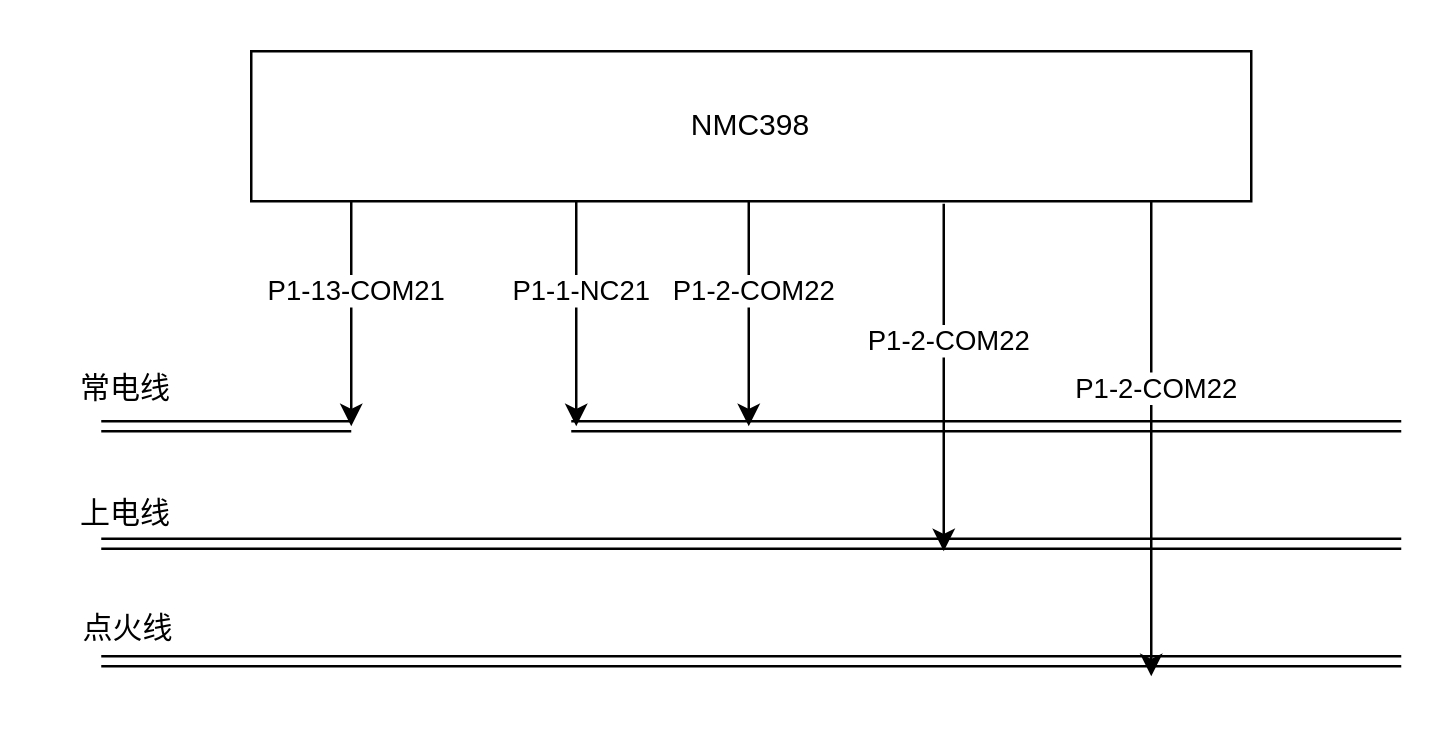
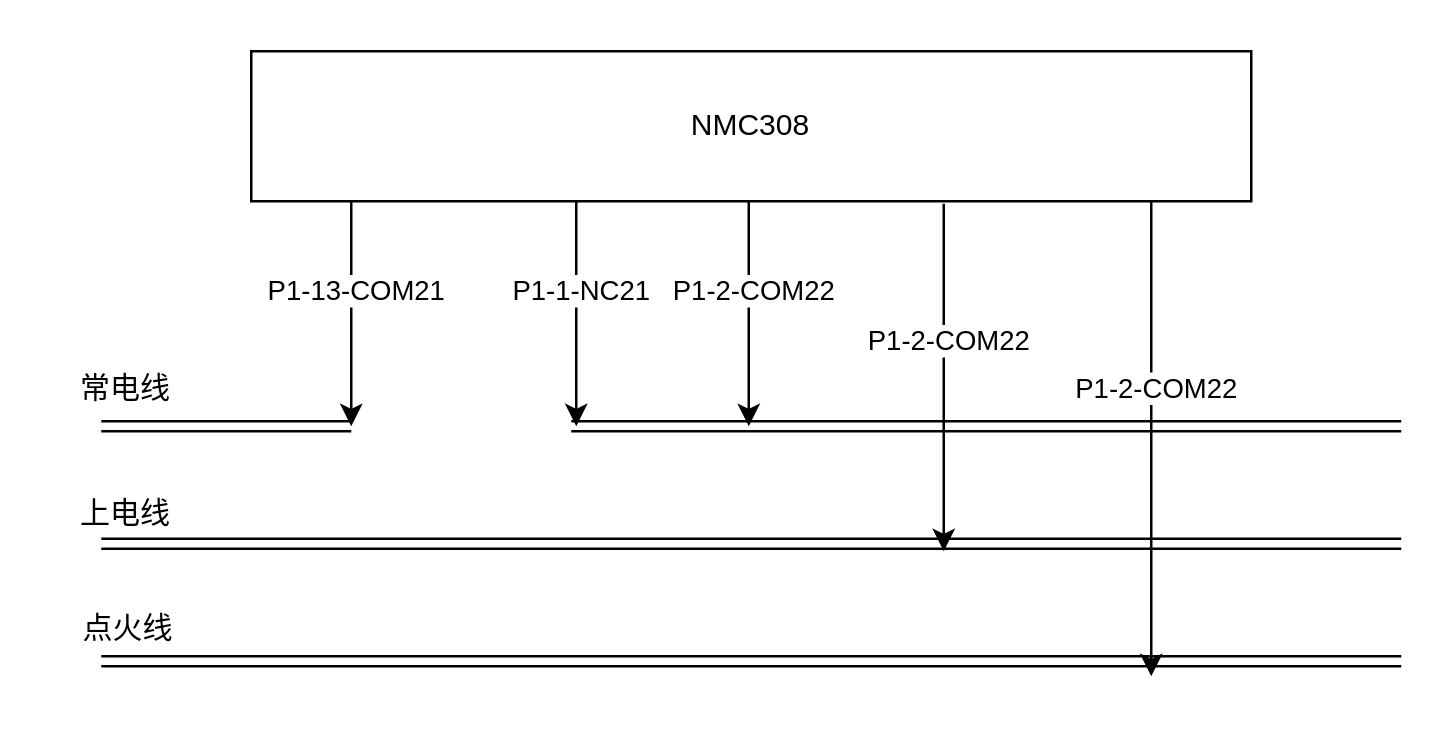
node "NMC398": label "NMC398" -> "NMC308"
